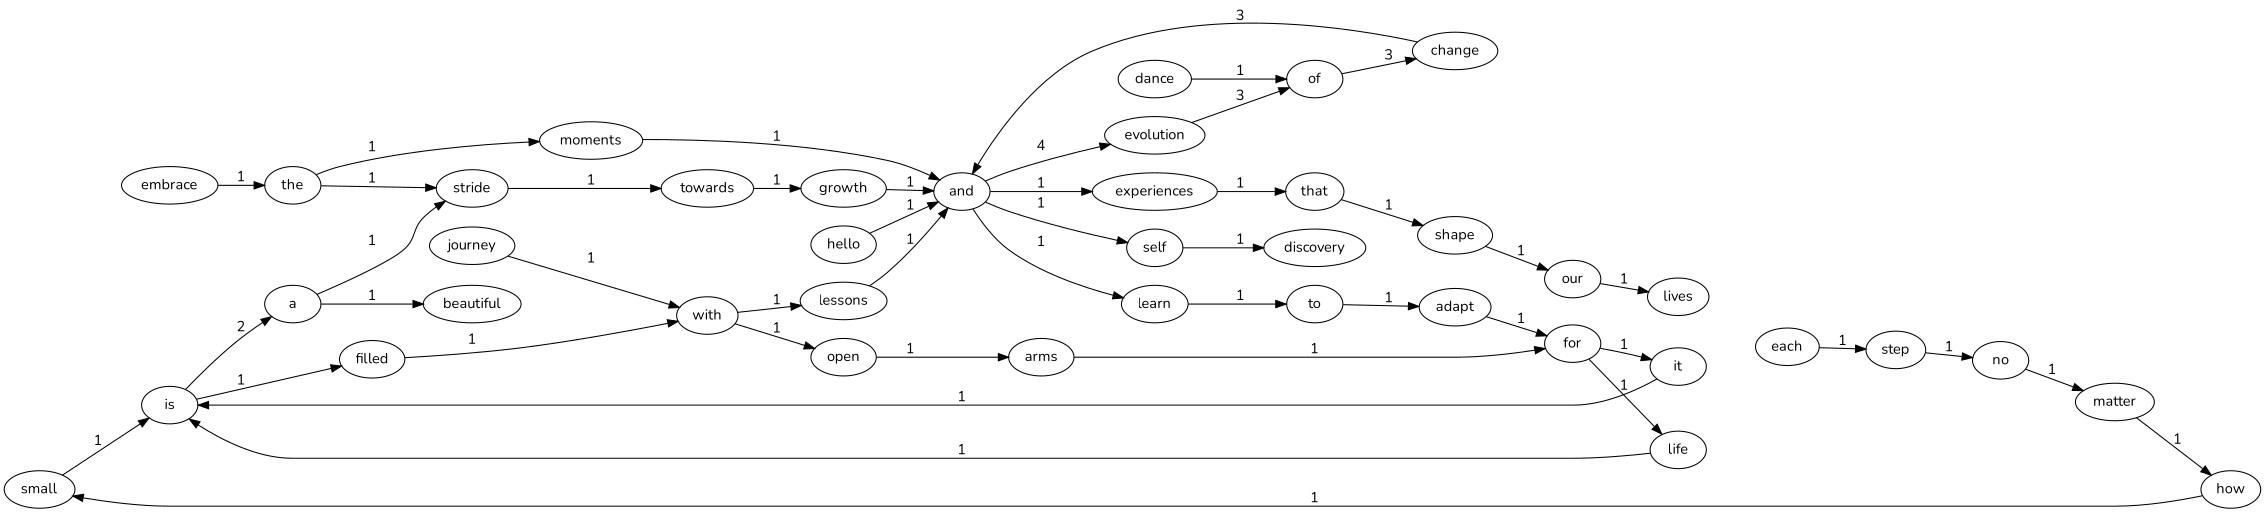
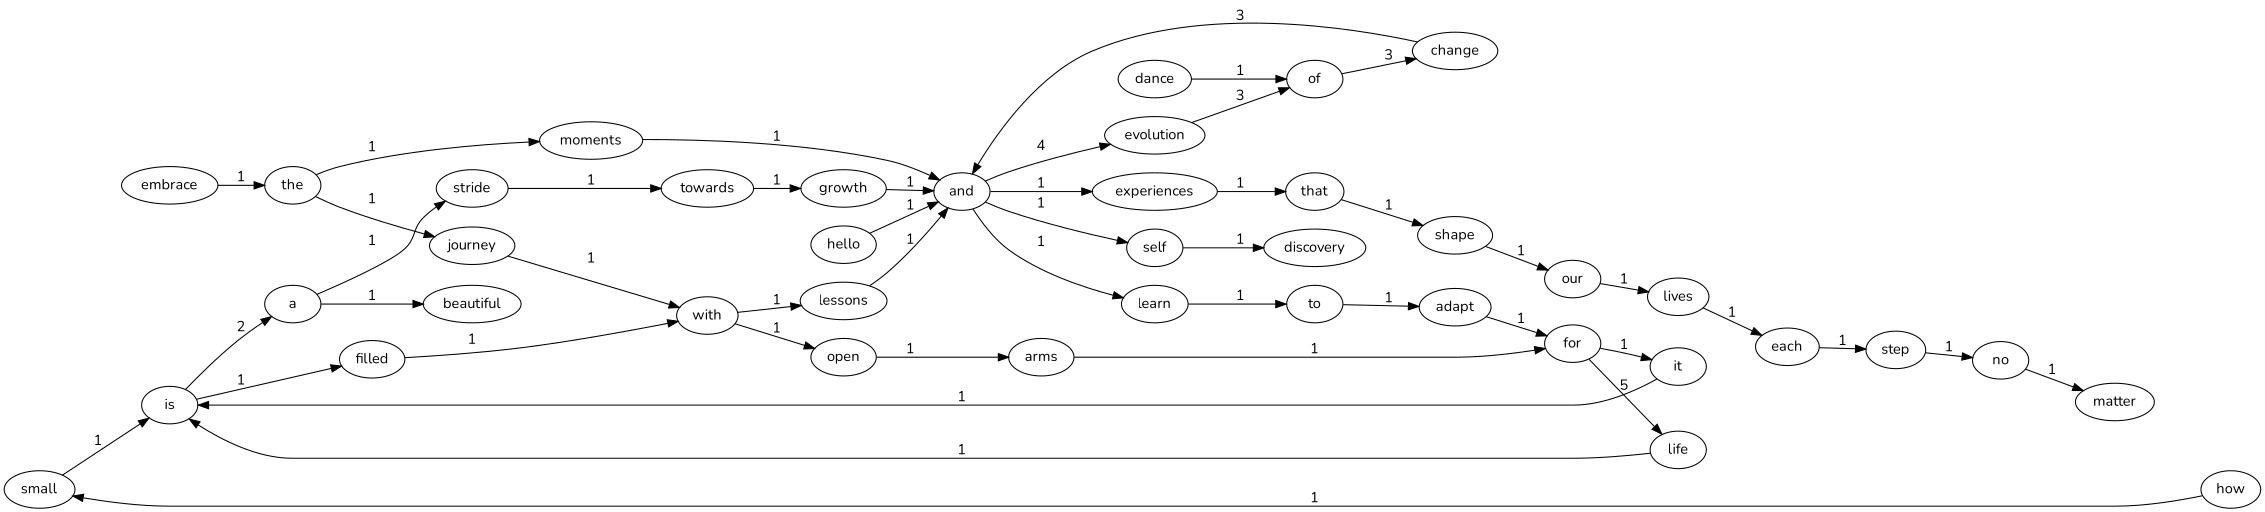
edge "the" -> "stride": now "the" -> "journey"
edge "lives" -> "each": added, label "1"
edge "for" -> "life": label "1" -> "5"
edge "matter" -> "how": removed, label "1"
